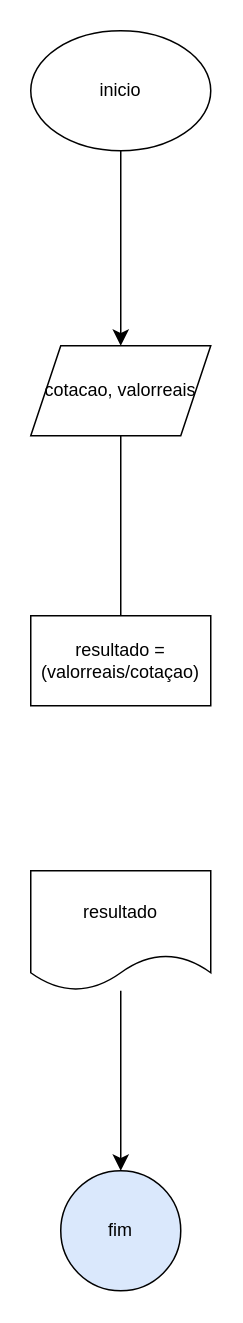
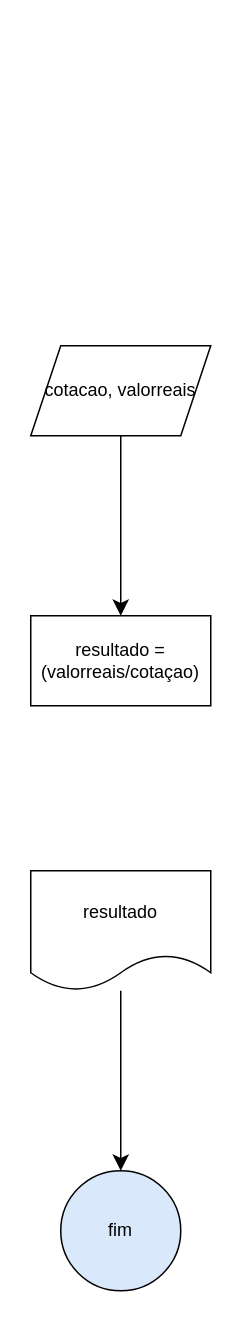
node "inicio": removed
edge "inicio" -> "cotacao, valorreais": removed
edge "cotacao, valorreais" -- "resultado = (valorreais/cotaçao)": arrowhead none -> classic
